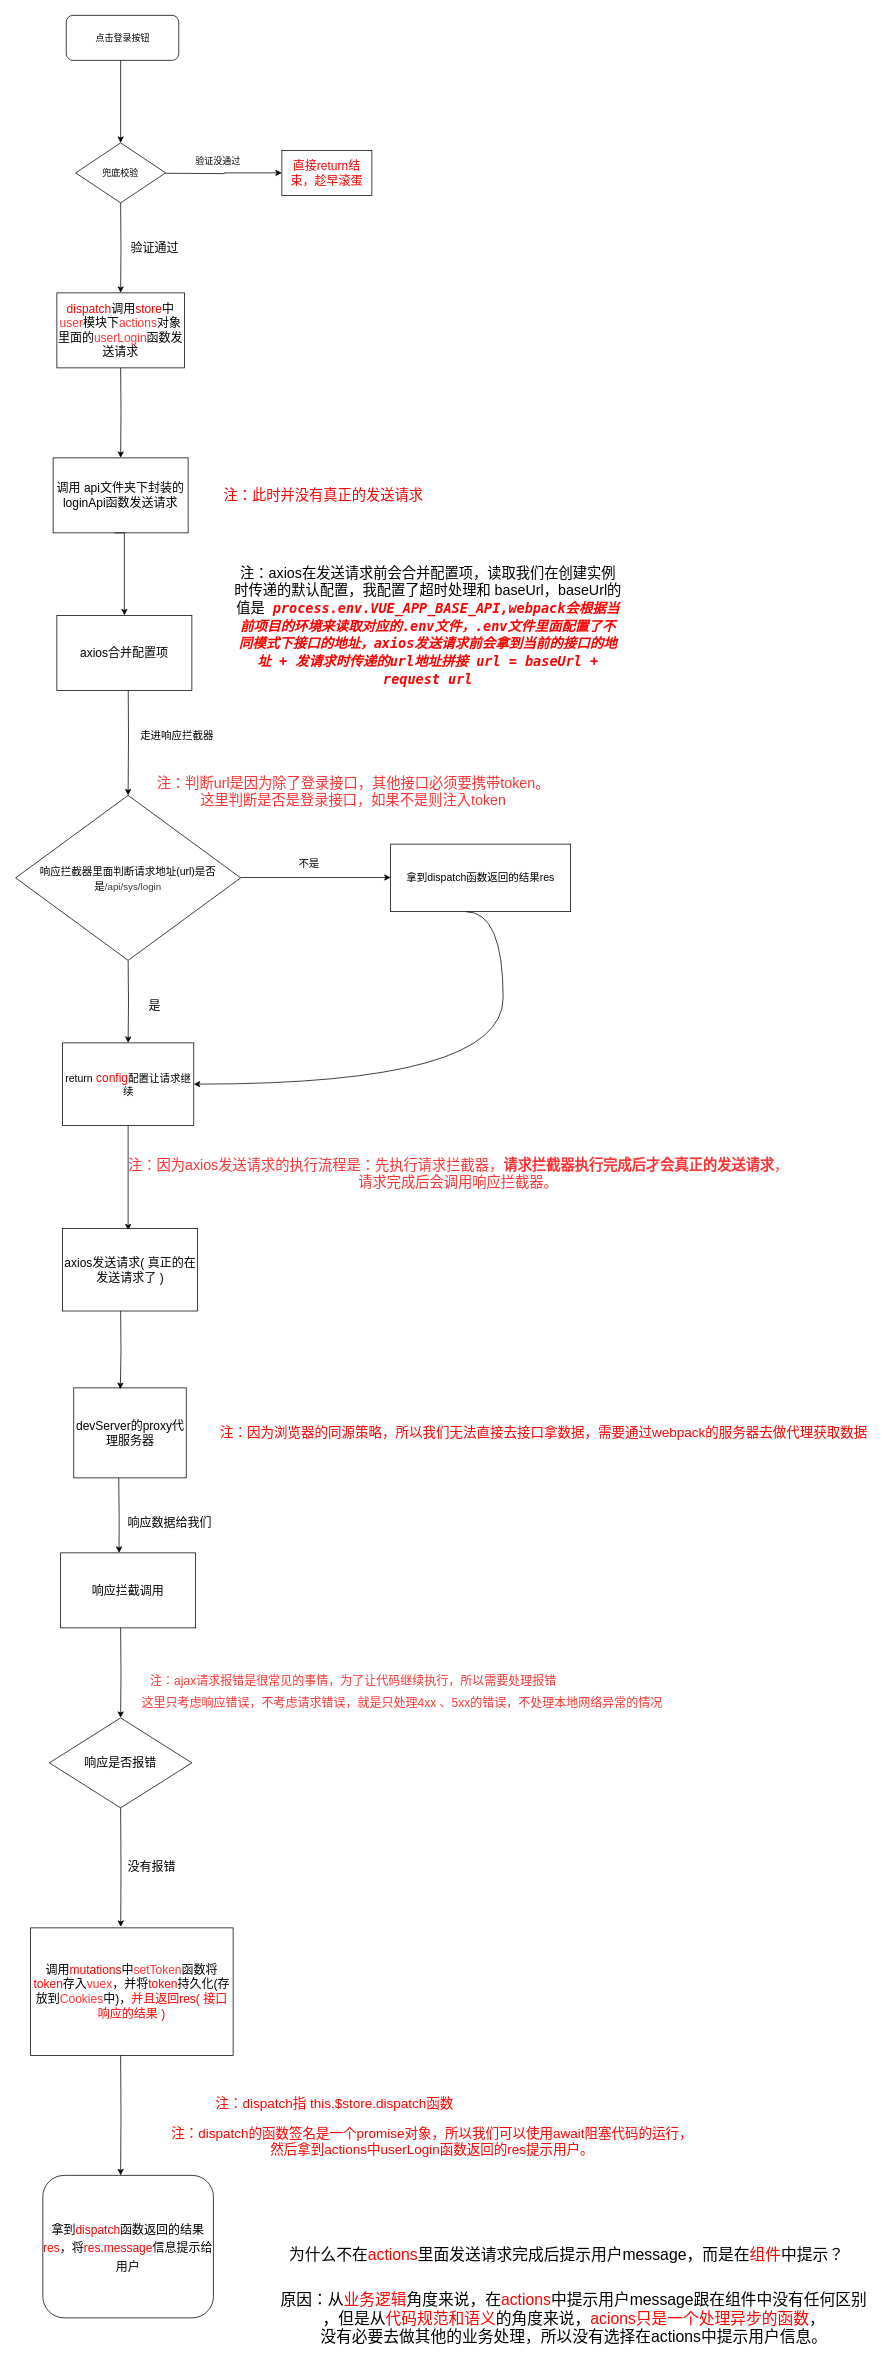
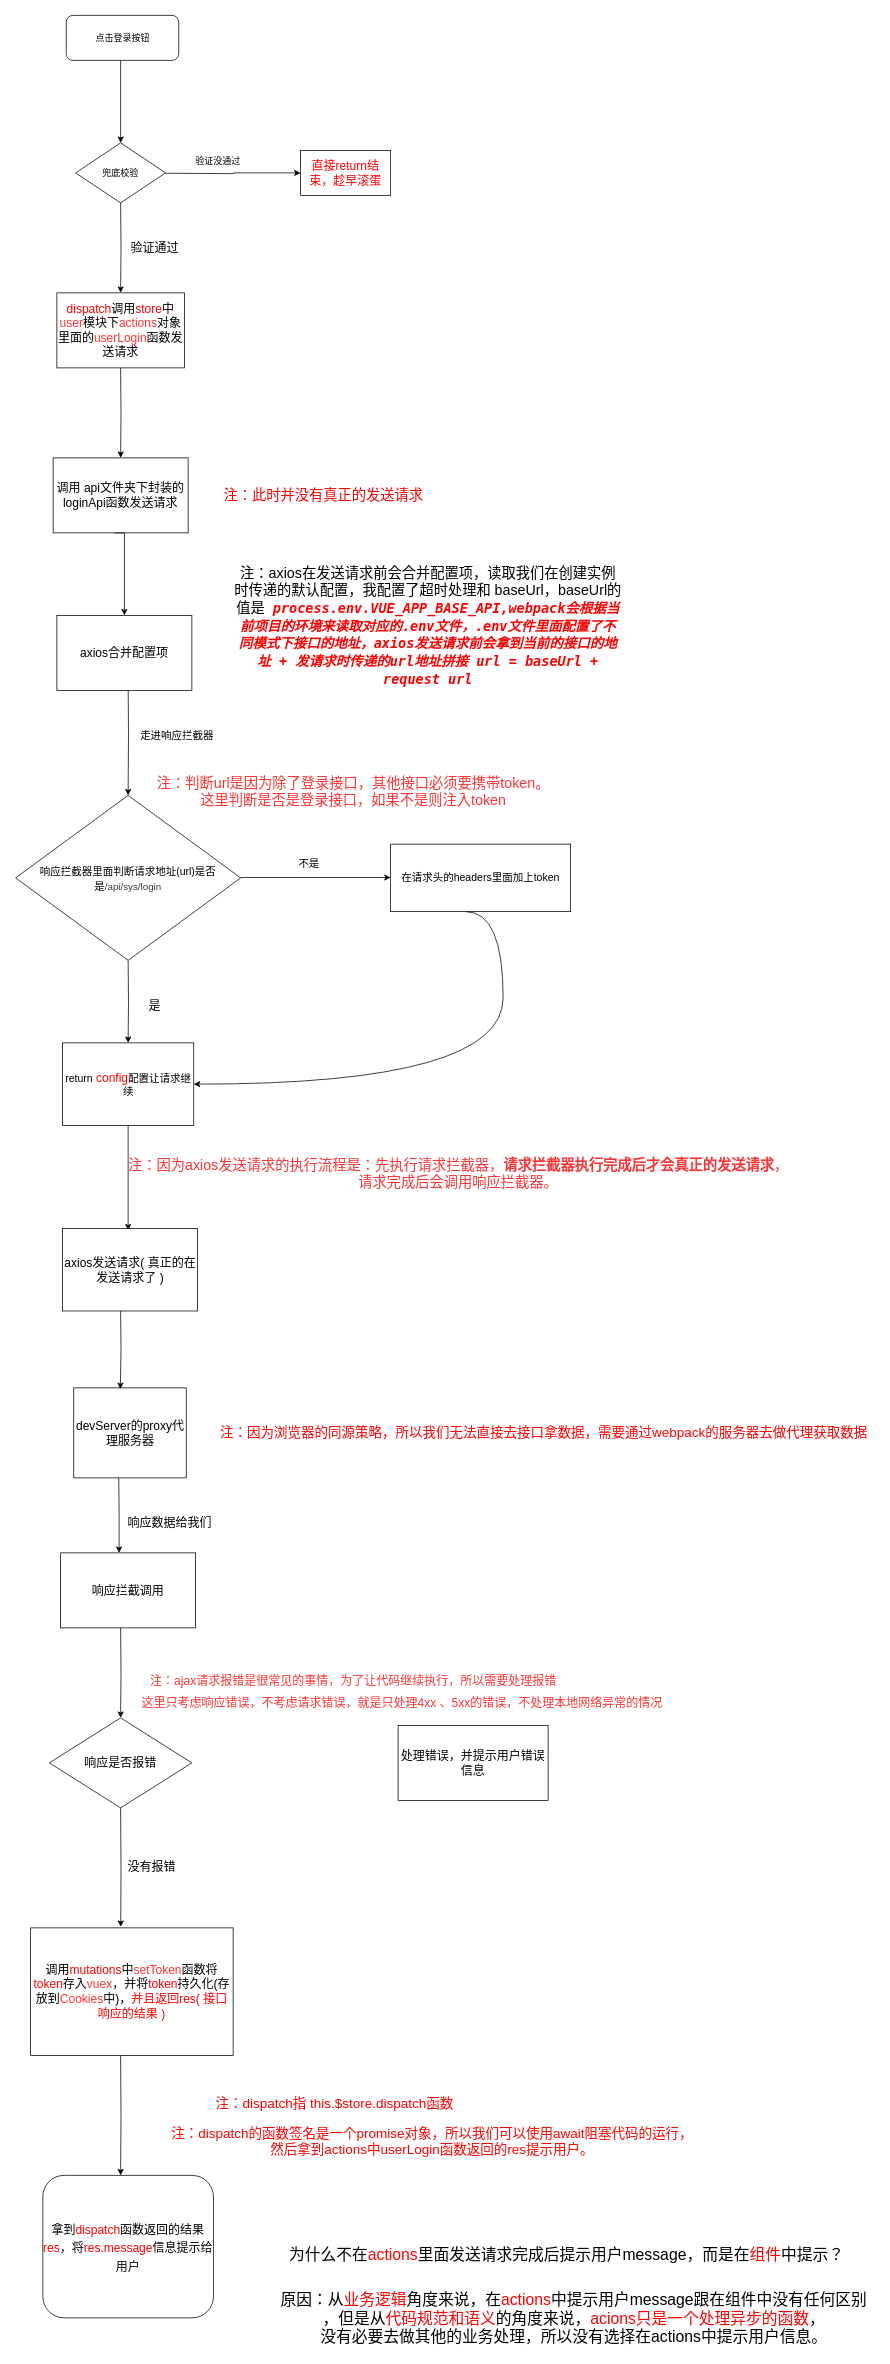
node "直接return结束，趁早滚蛋": moved (327, 173) -> (345, 173)
node "拿到dispatch函数返回的结果res": label "拿到dispatch函数返回的结果res" -> "在请求头的headers里面加上token"
node "处理错误，并提示用户错误信息": added
